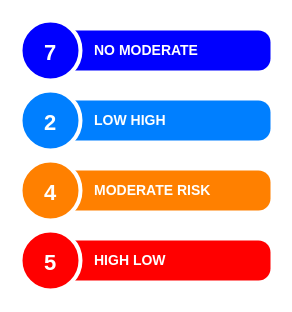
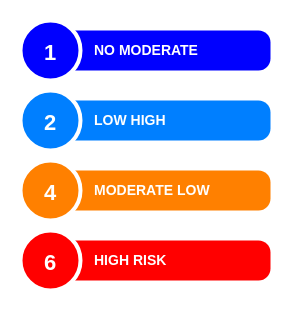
node "7": label "7" -> "1"
node "MODERATE RISK": label "MODERATE RISK" -> "MODERATE LOW"
node "HIGH LOW": label "HIGH LOW" -> "HIGH RISK"
node "5": label "5" -> "6"
